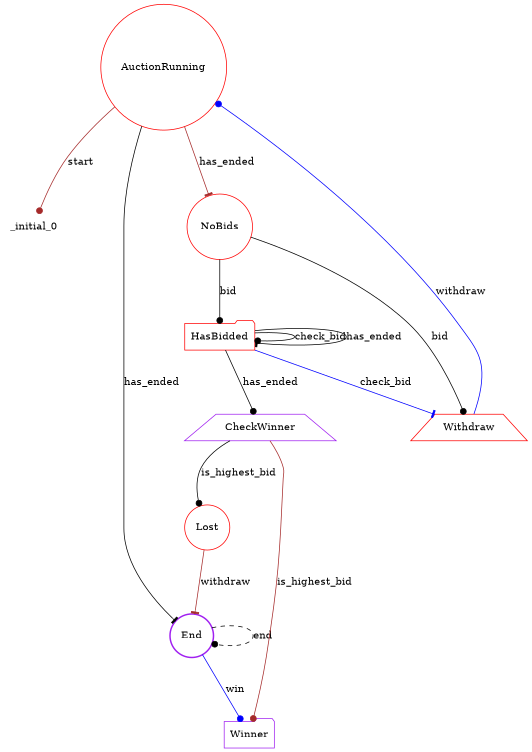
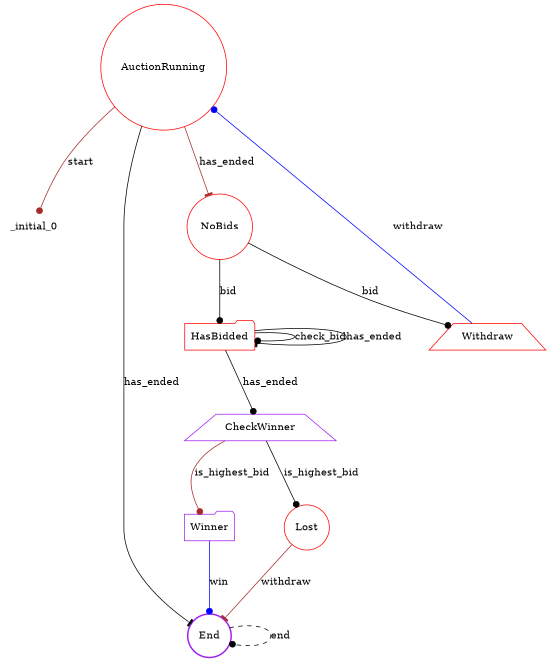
edge "HasBidded" -> "Withdraw": removed, label "check_bid"
edge "End" -> "Winner": reversed
